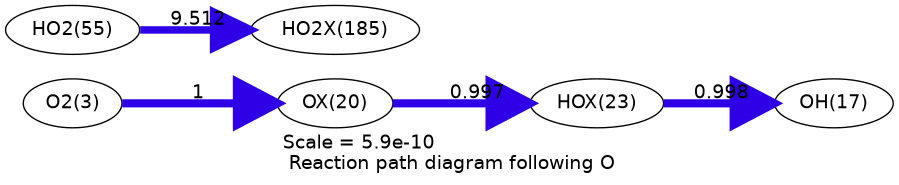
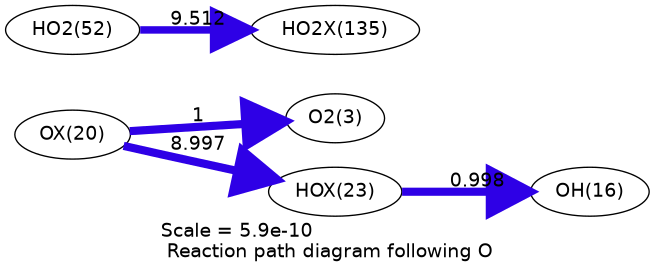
node "HO2(55)": label "HO2(55)" -> "HO2(52)"
node "HO2X(185)": label "HO2X(185)" -> "HO2X(135)"
edge "OX(20)" -> "HOX(23)": label " 0.997" -> " 8.997"
edge "O2(3)" -> "OX(20)": reversed
node "OH(17)": label "OH(17)" -> "OH(16)"
